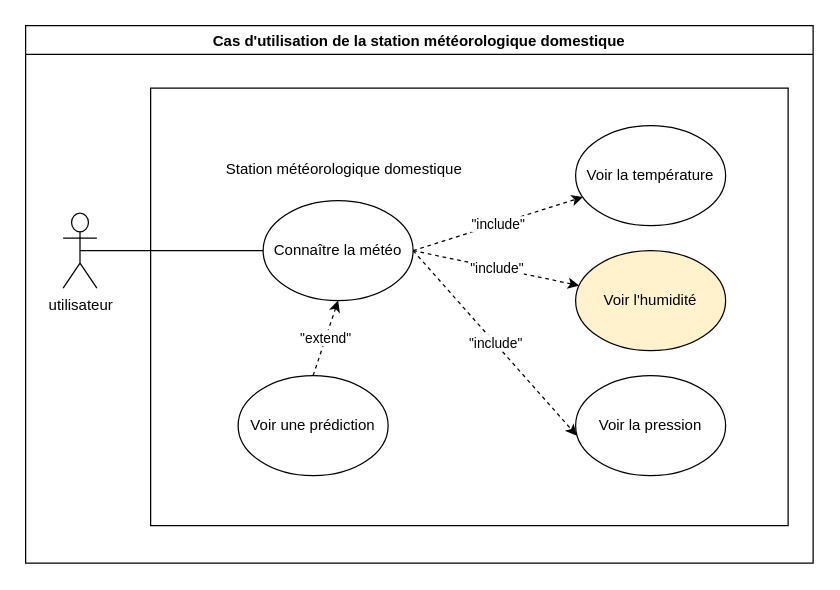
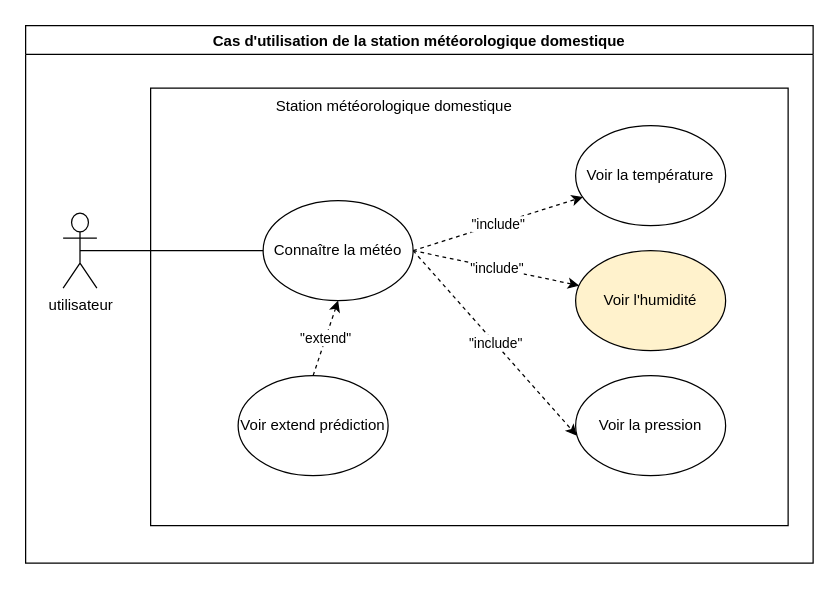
node "Station météorologique domestique": moved (344, 169) -> (394, 107)
node "Voir une prédiction": label "Voir une prédiction" -> "Voir extend prédiction"
